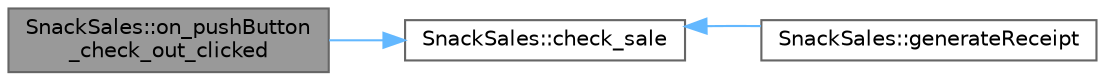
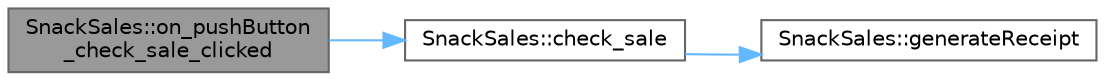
edge "SnackSales::generateReceipt" -> "SnackSales::check_sale": reversed
node "SnackSales::on_pushButton _check_out_clicked": label "SnackSales::on_pushButton _check_out_clicked" -> "SnackSales::on_pushButton _check_sale_clicked"
